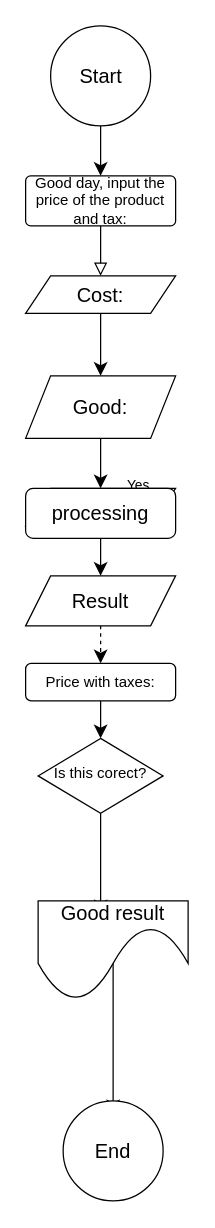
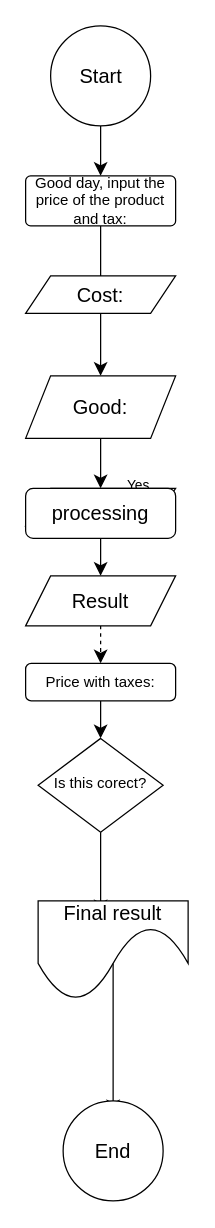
edge "Good day, input the price of the product and tax:" -> "Cost:": arrowhead block -> none
node "Is this corect?": size 125x75 -> 125x94
node "Good result": label "Good result" -> "Final result"
